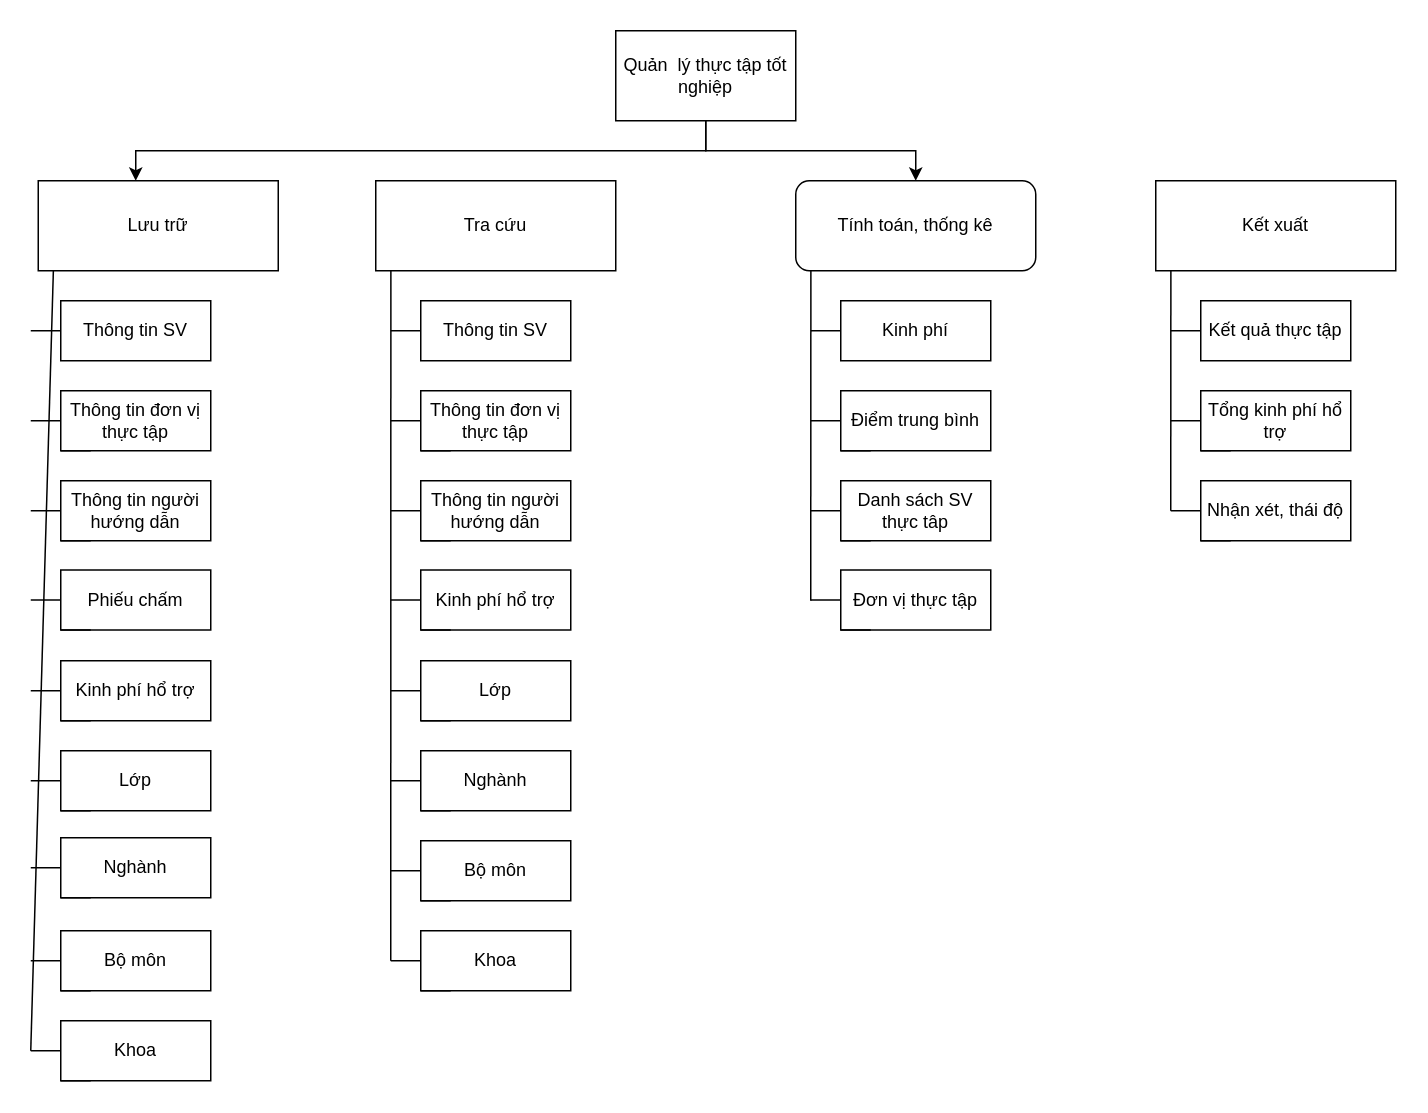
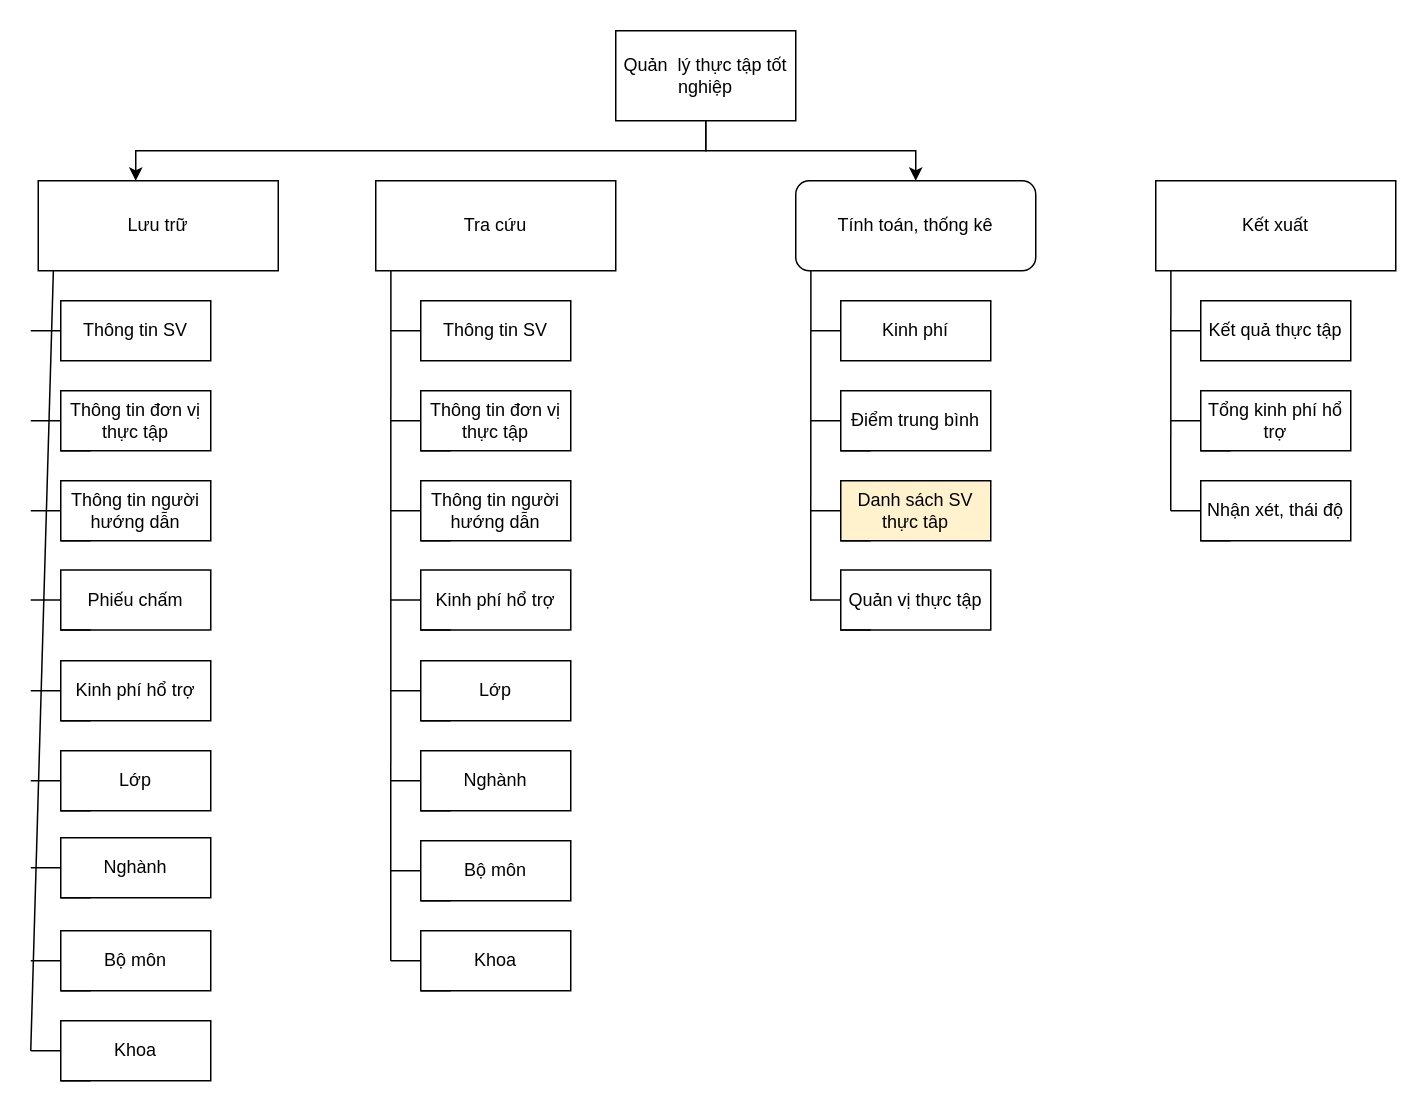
node "Danh sách SV thực tâp": fillcolor #ffffff -> #fff2cc
node "Đơn vị thực tập": label "Đơn vị thực tập" -> "Quản vị thực tập"
